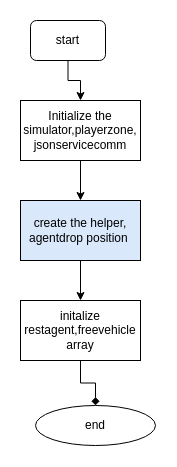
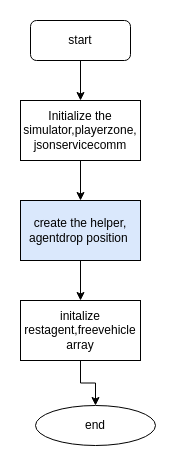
node "start": size 75x40 -> 100x40
edge "initalize restagent,freevehicle array" -> "end": arrowhead diamond -> classic
